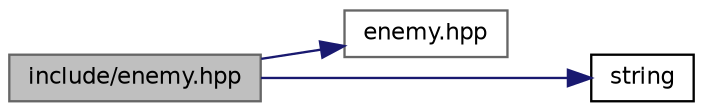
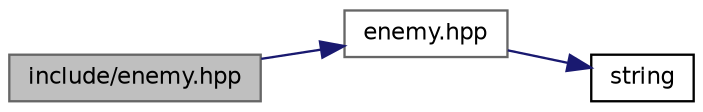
edge "include/enemy.hpp" -> "string": now "enemy.hpp" -> "string"
